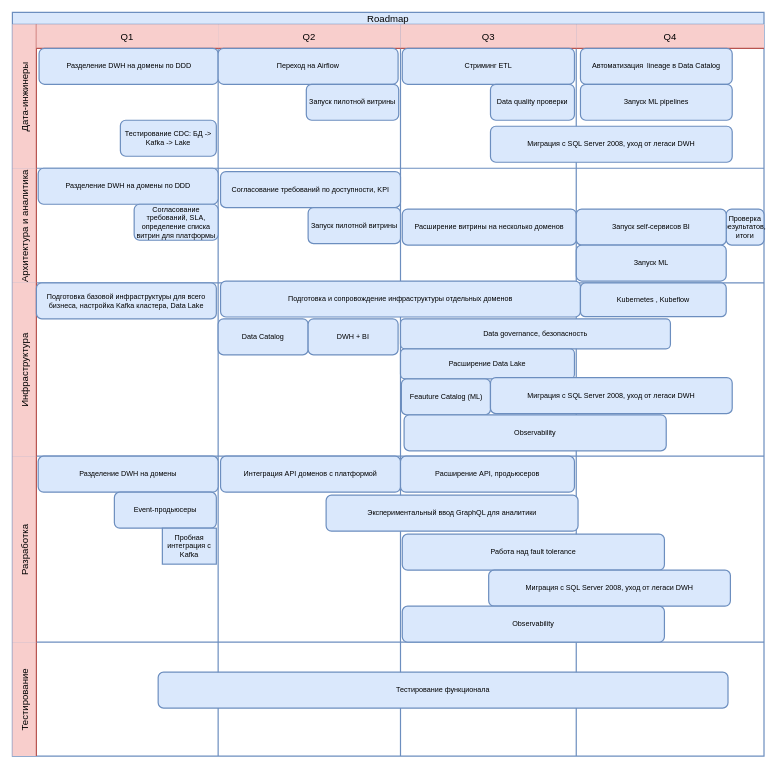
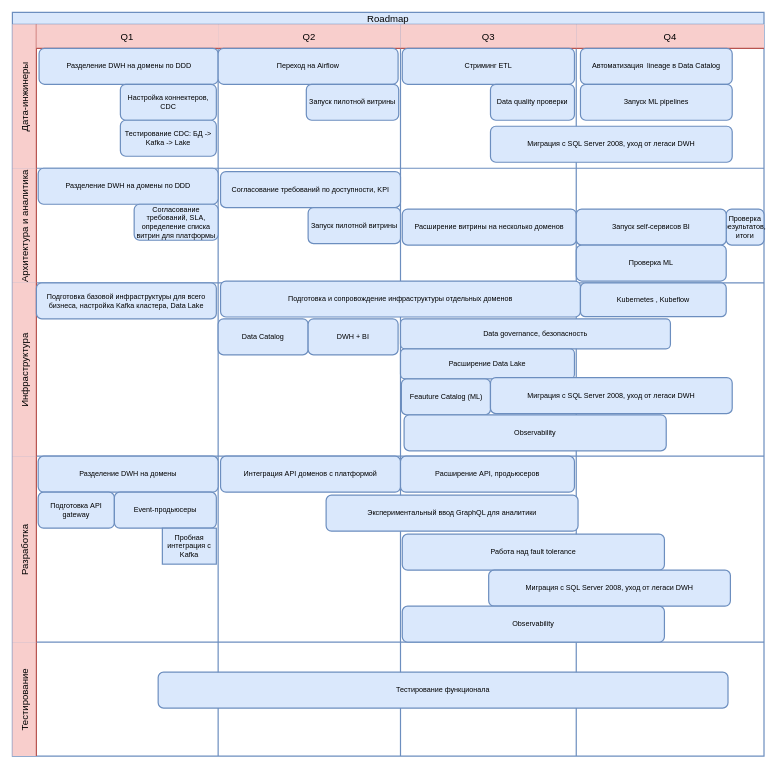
node "Настройка коннектеров, CDC": added
node "Запуск ML": label "Запуск ML" -> "Проверка ML"
node "Подготовка API gateway": added
